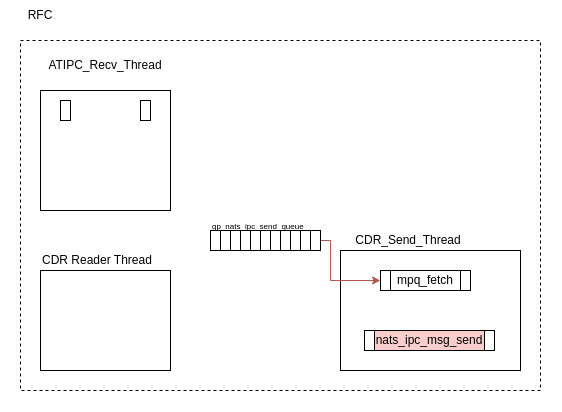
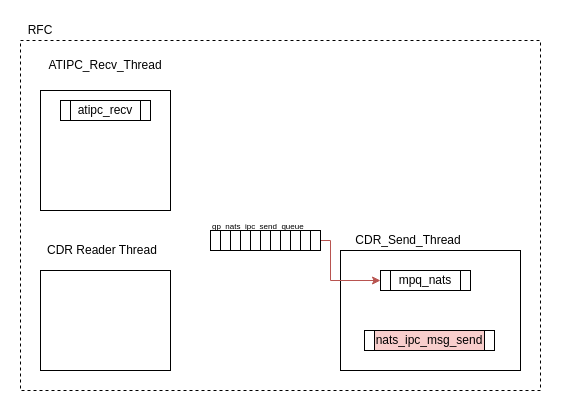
node "RFC": moved (41, 16) -> (41, 31)
node "atipc_recv": added
node "CDR Reader Thread": moved (106, 261) -> (111, 251)
node "mpq_fetch": label "mpq_fetch" -> "mpq_nats"
